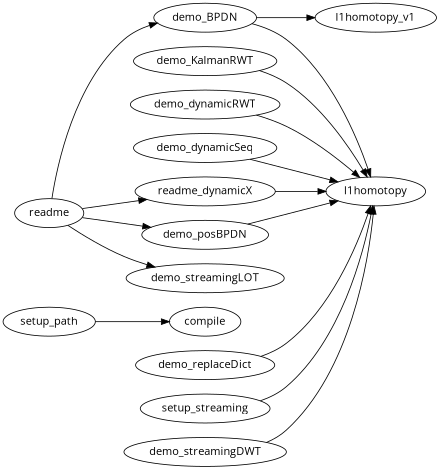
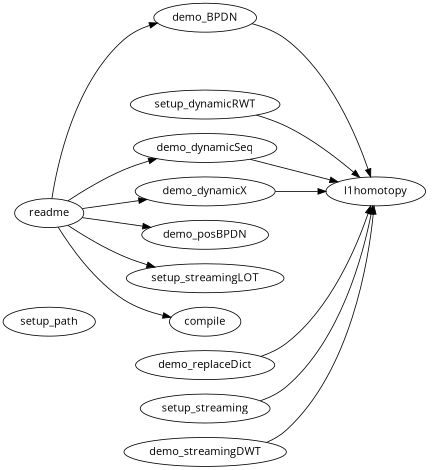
node "l1homotopy_v1": removed
node "demo_KalmanRWT": removed
node "demo_dynamicRWT": label "demo_dynamicRWT" -> "setup_dynamicRWT"
edge "readme" -> "demo_dynamicSeq": added
node "readme_dynamicX": label "readme_dynamicX" -> "demo_dynamicX"
edge "demo_posBPDN" -> "l1homotopy": removed
node "demo_streamingLOT": label "demo_streamingLOT" -> "setup_streamingLOT"
edge "setup_path" -> "compile": now "readme" -> "compile"
